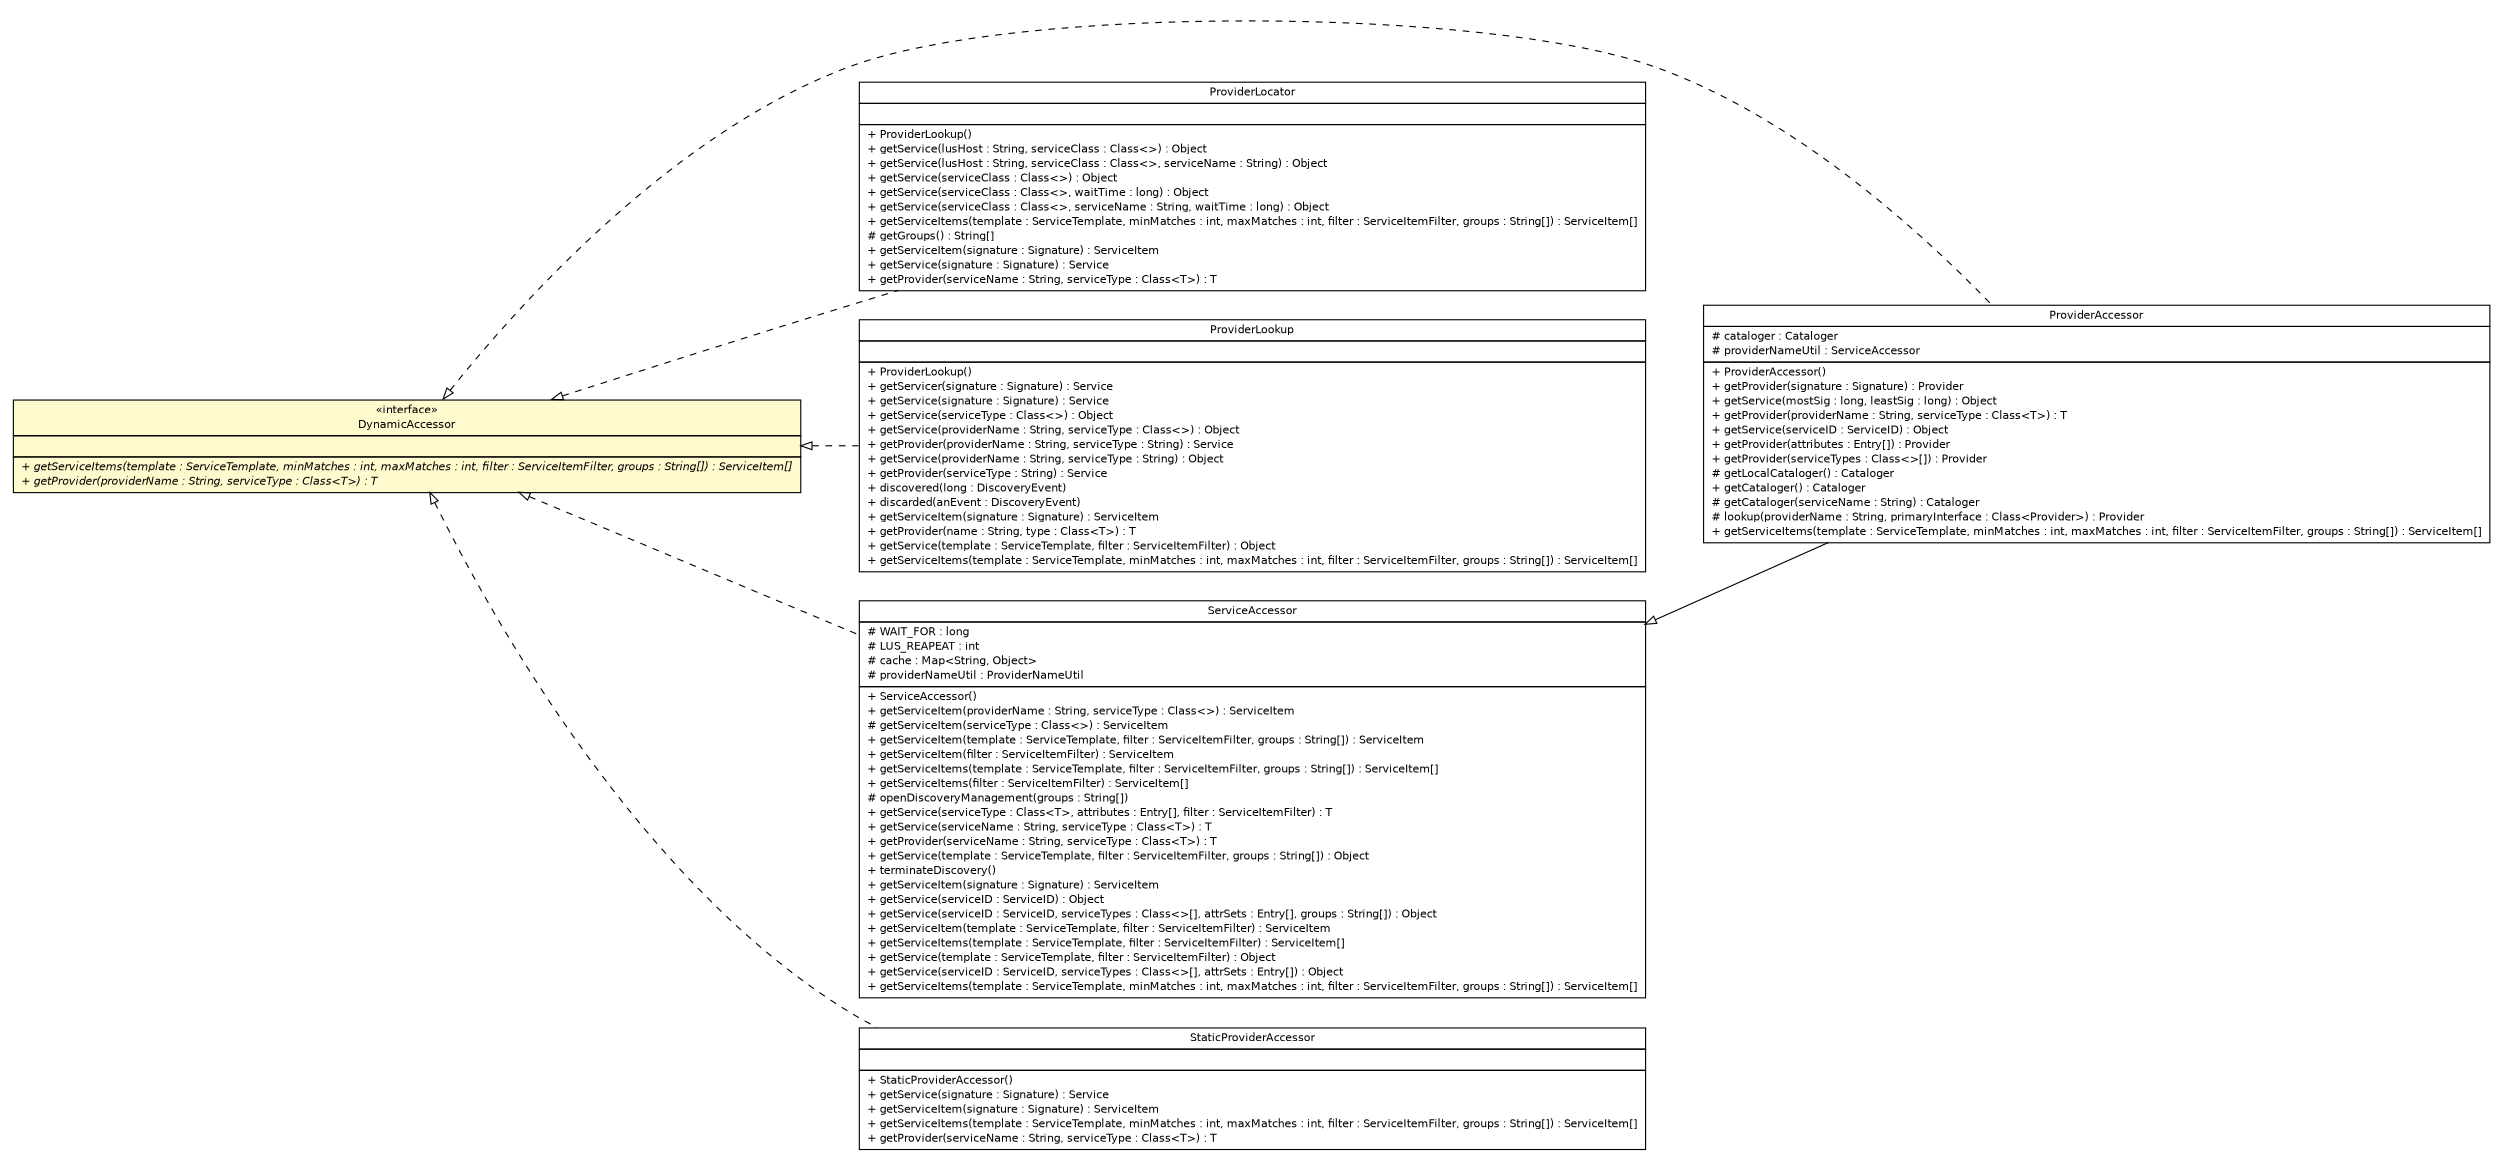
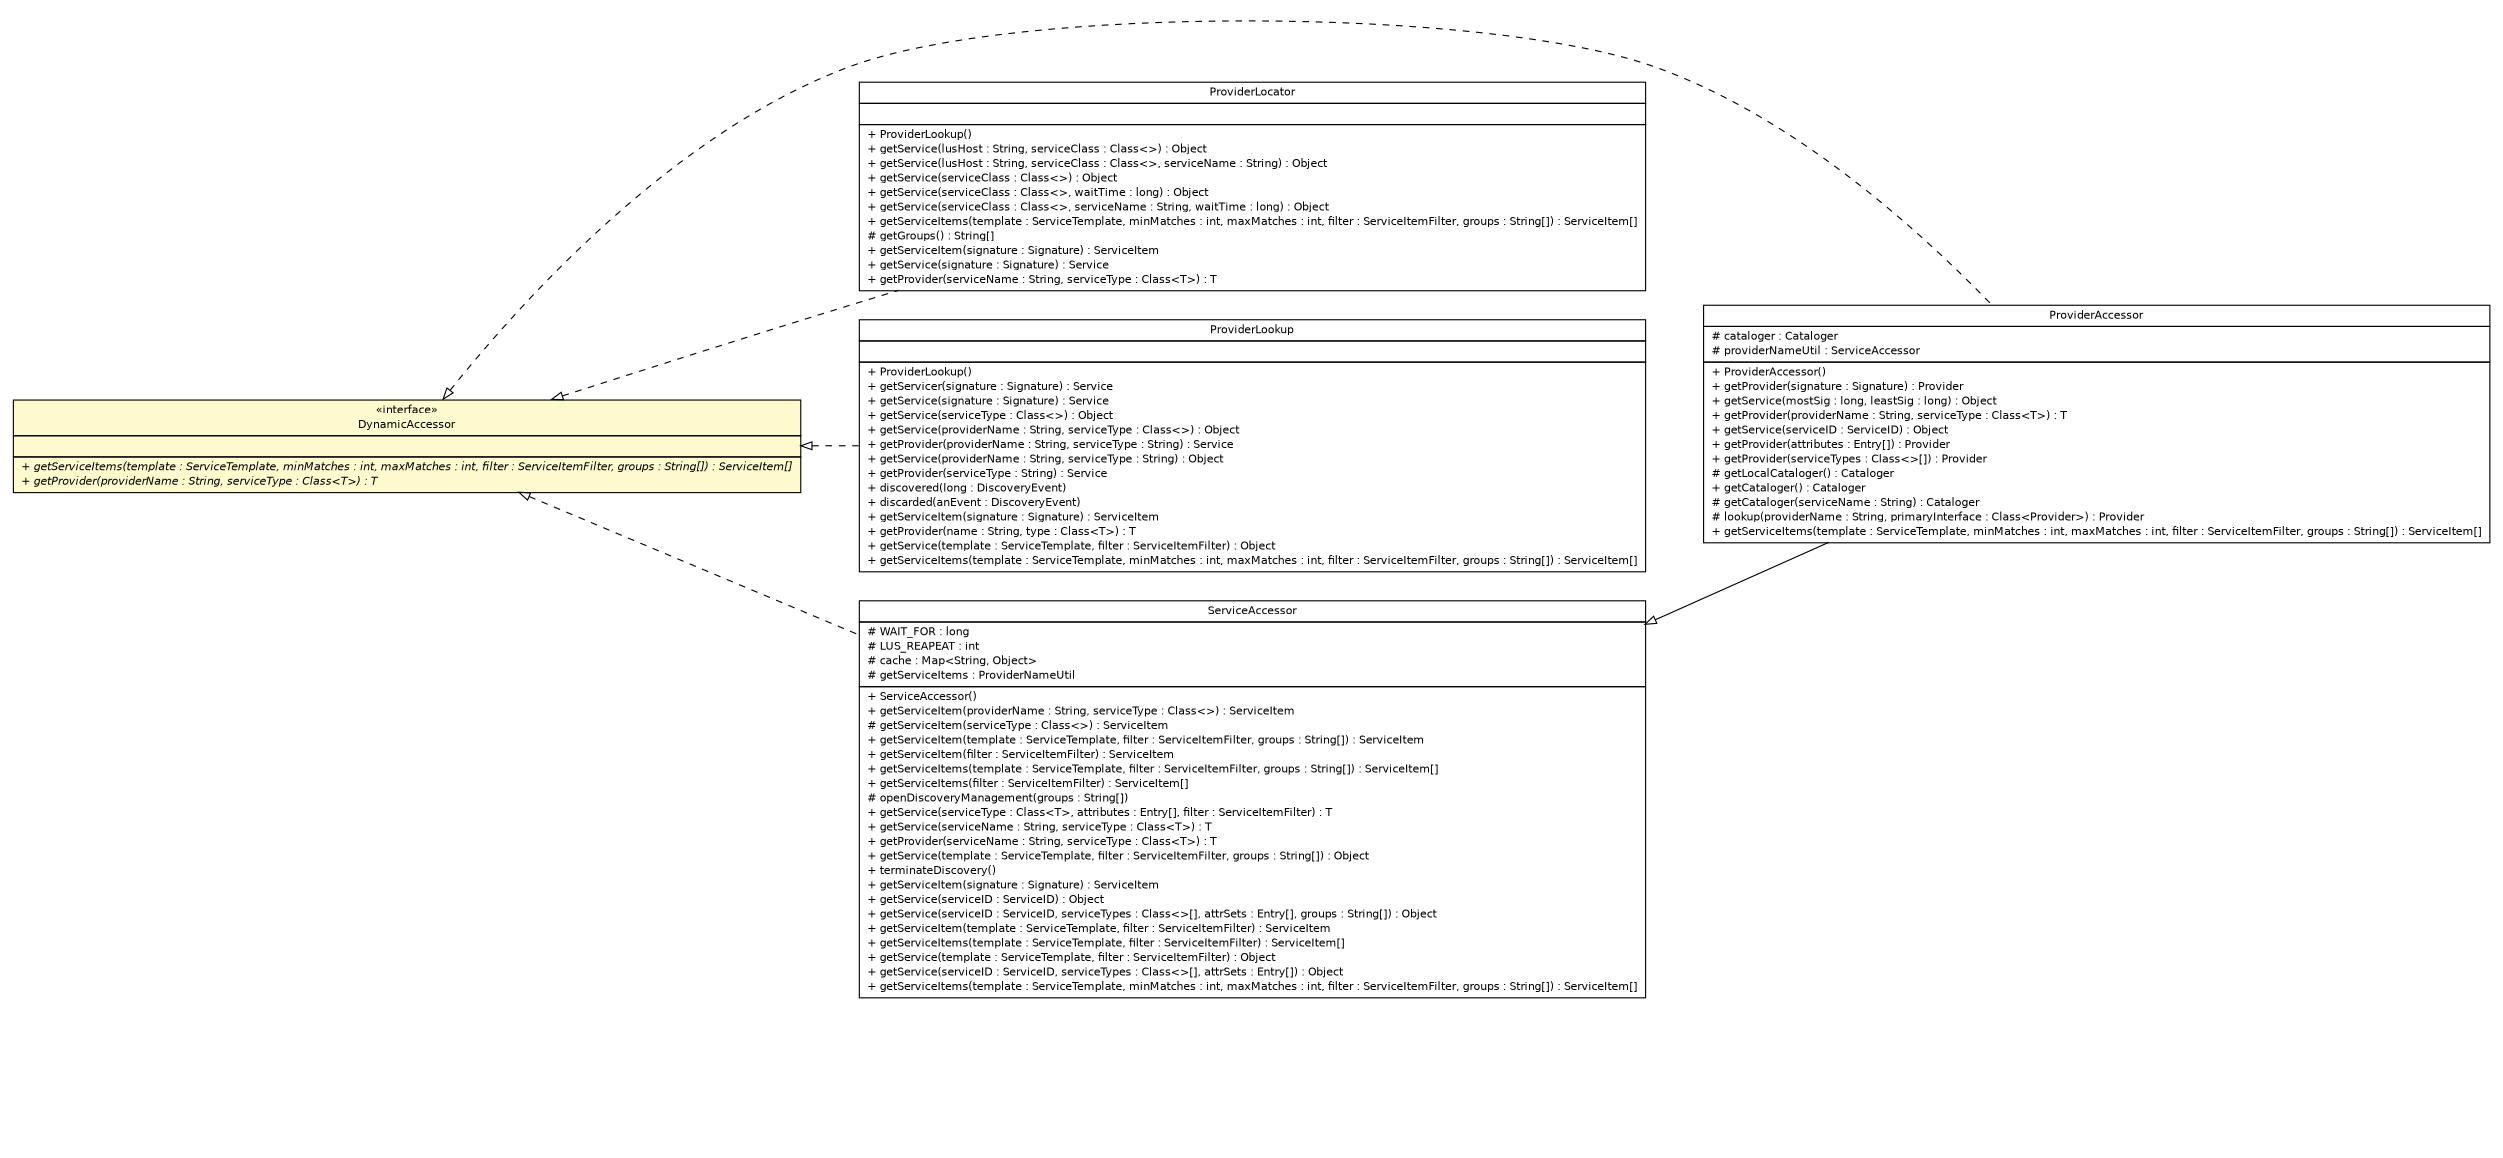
node "ServiceAccessor": text "# providerNameUtil : ProviderNameUtil" -> "# getServiceItems : ProviderNameUtil"
node "StaticProviderAccessor": removed
